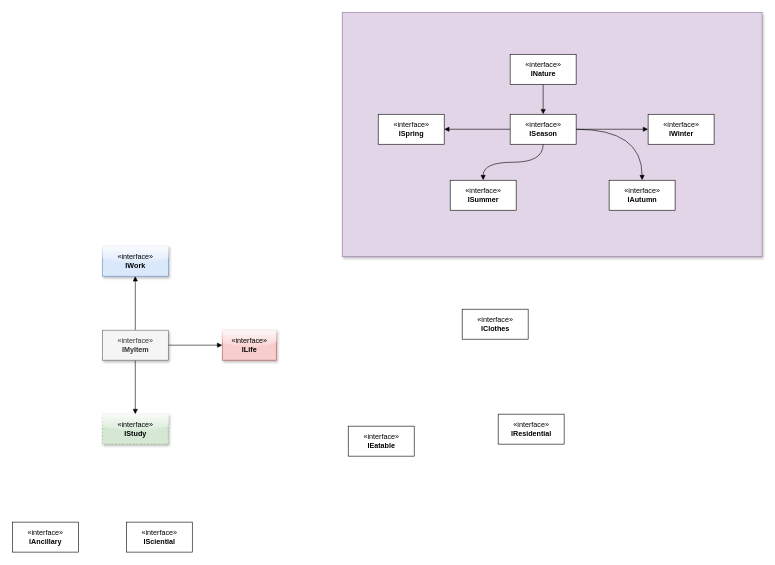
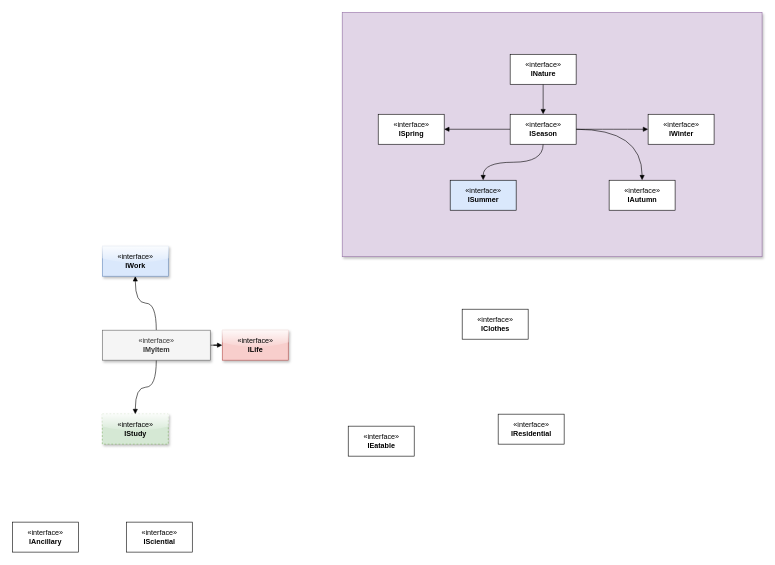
node "«interface» ISummer": fillcolor #ffffff -> #dae8fc
node "«interface» IMyItem": size 66x30 -> 108x30
node "«interface» ILife": size 54x30 -> 66x30
